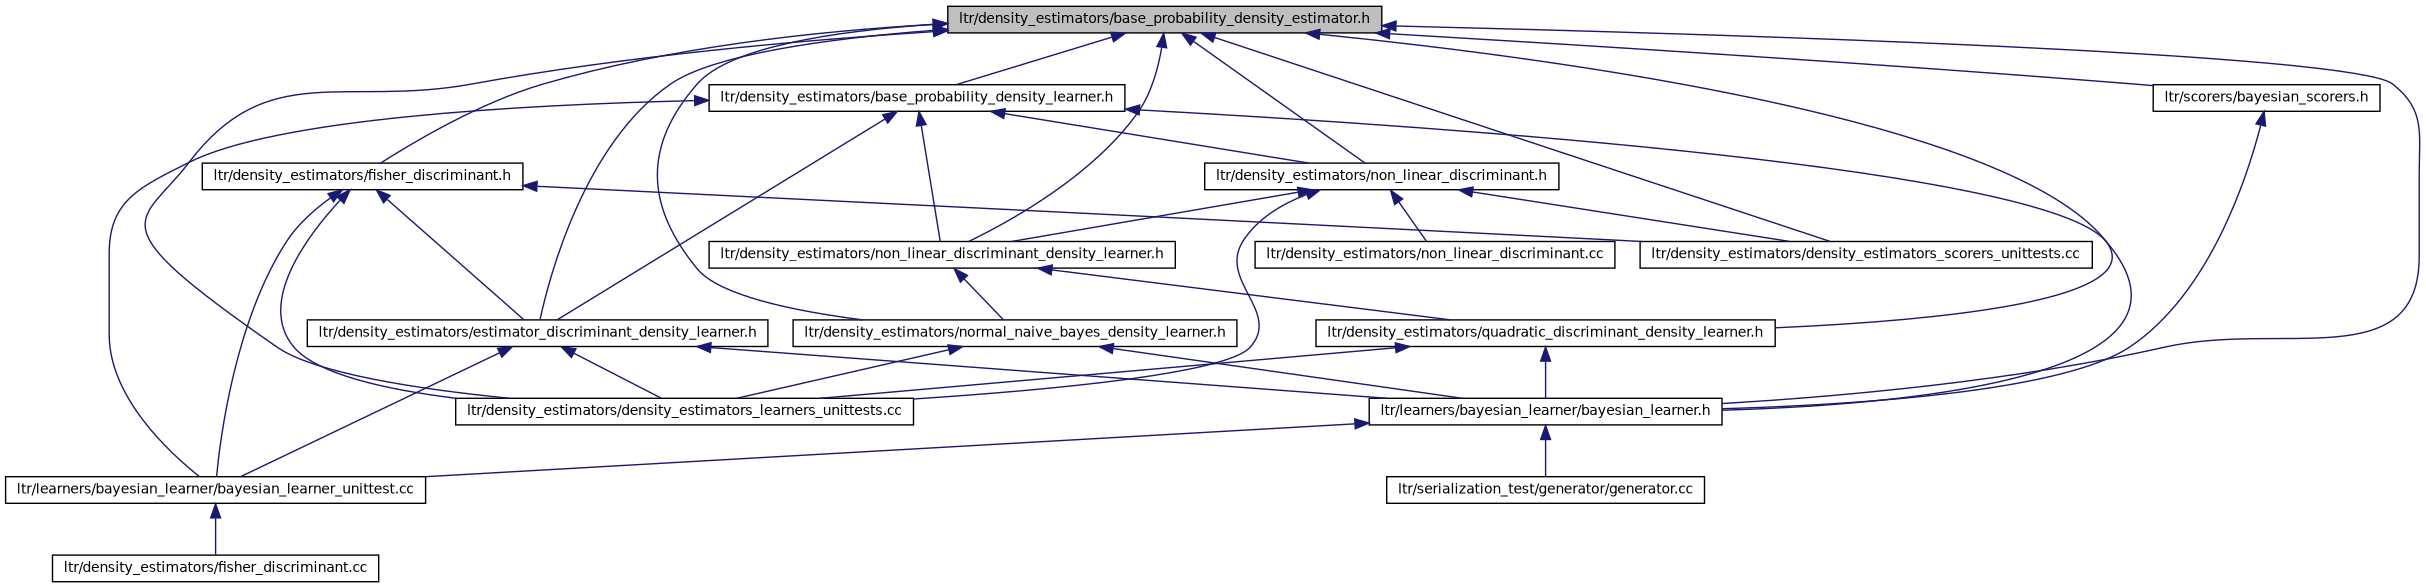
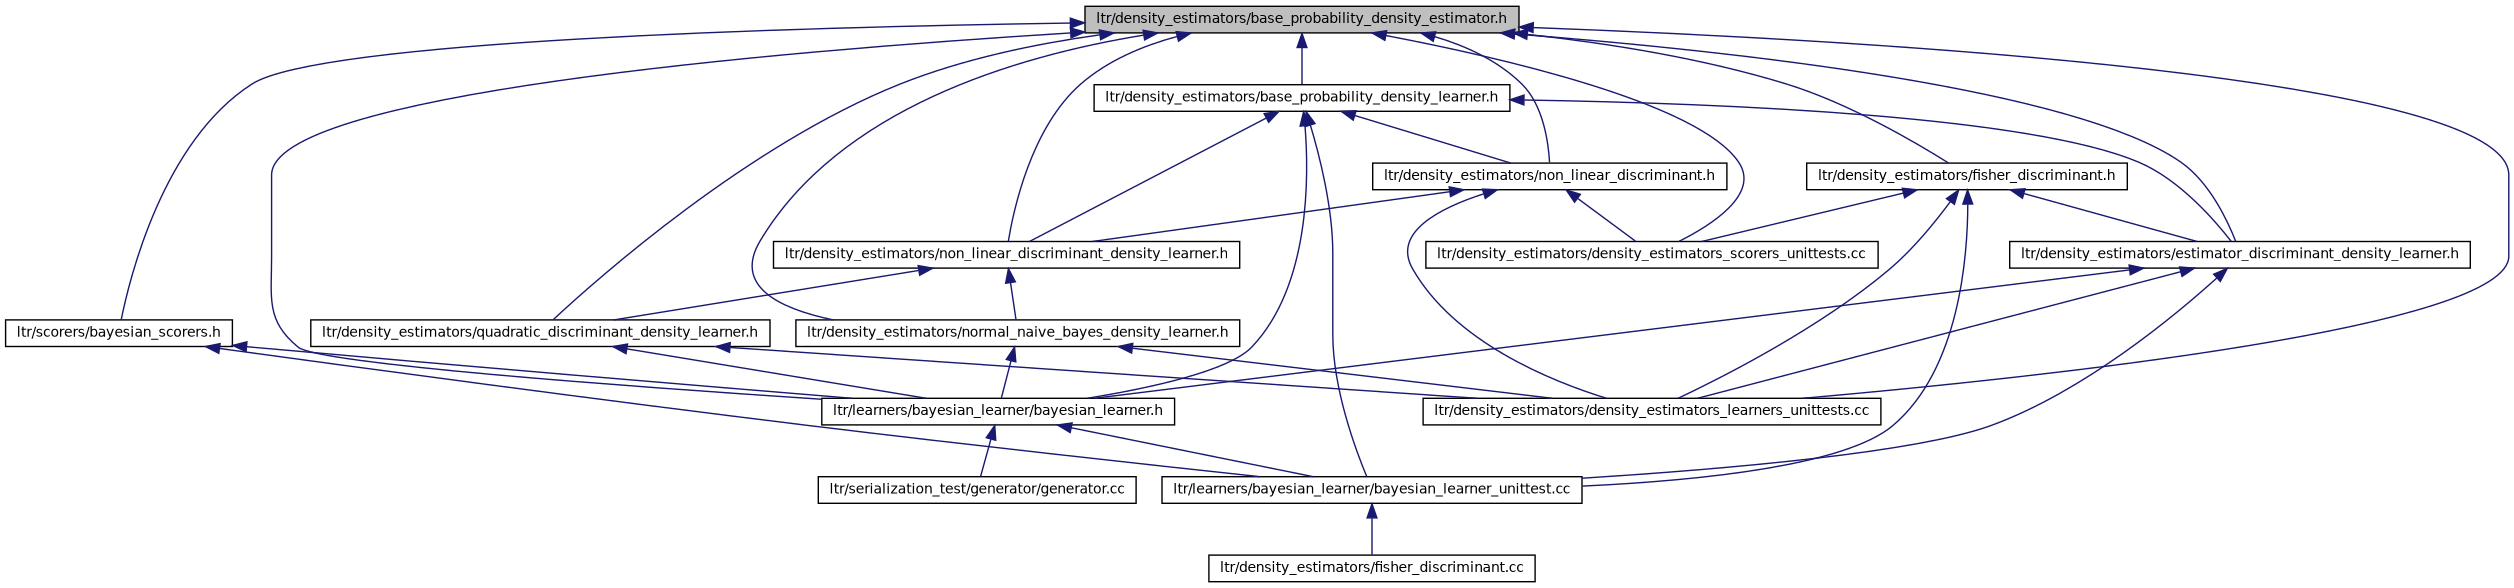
node "ltr/density_estimators/non_linear_discriminant.cc": removed
edge "ltr/learners/bayesian_learner/bayesian_learner_unittest.cc" -> "ltr/scorers/bayesian_scorers.h": added
